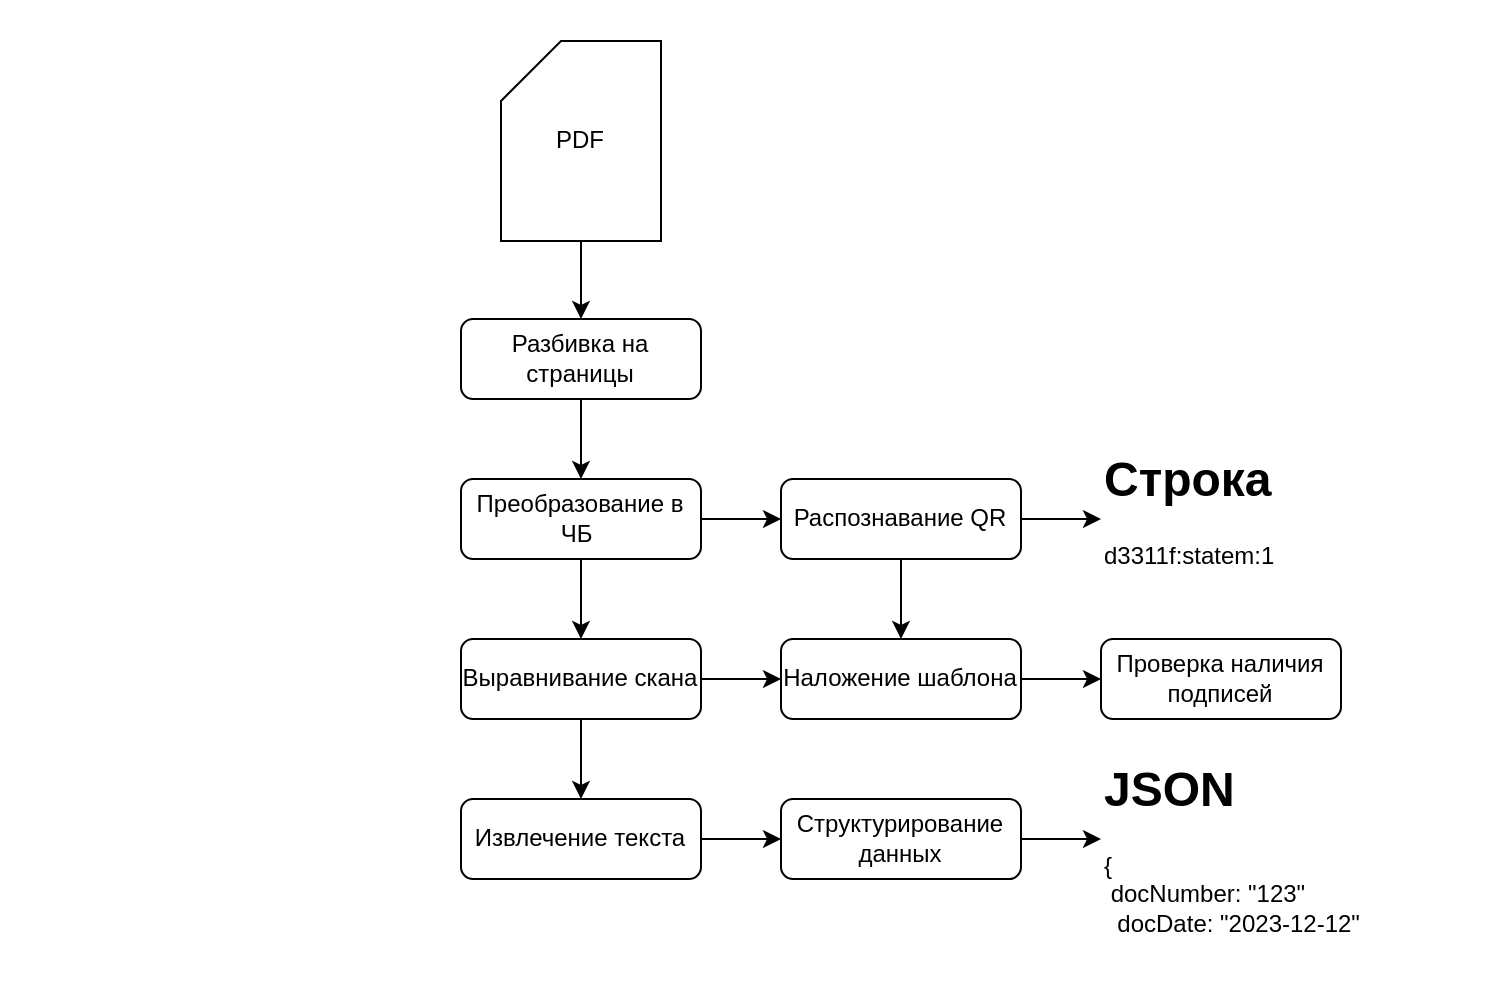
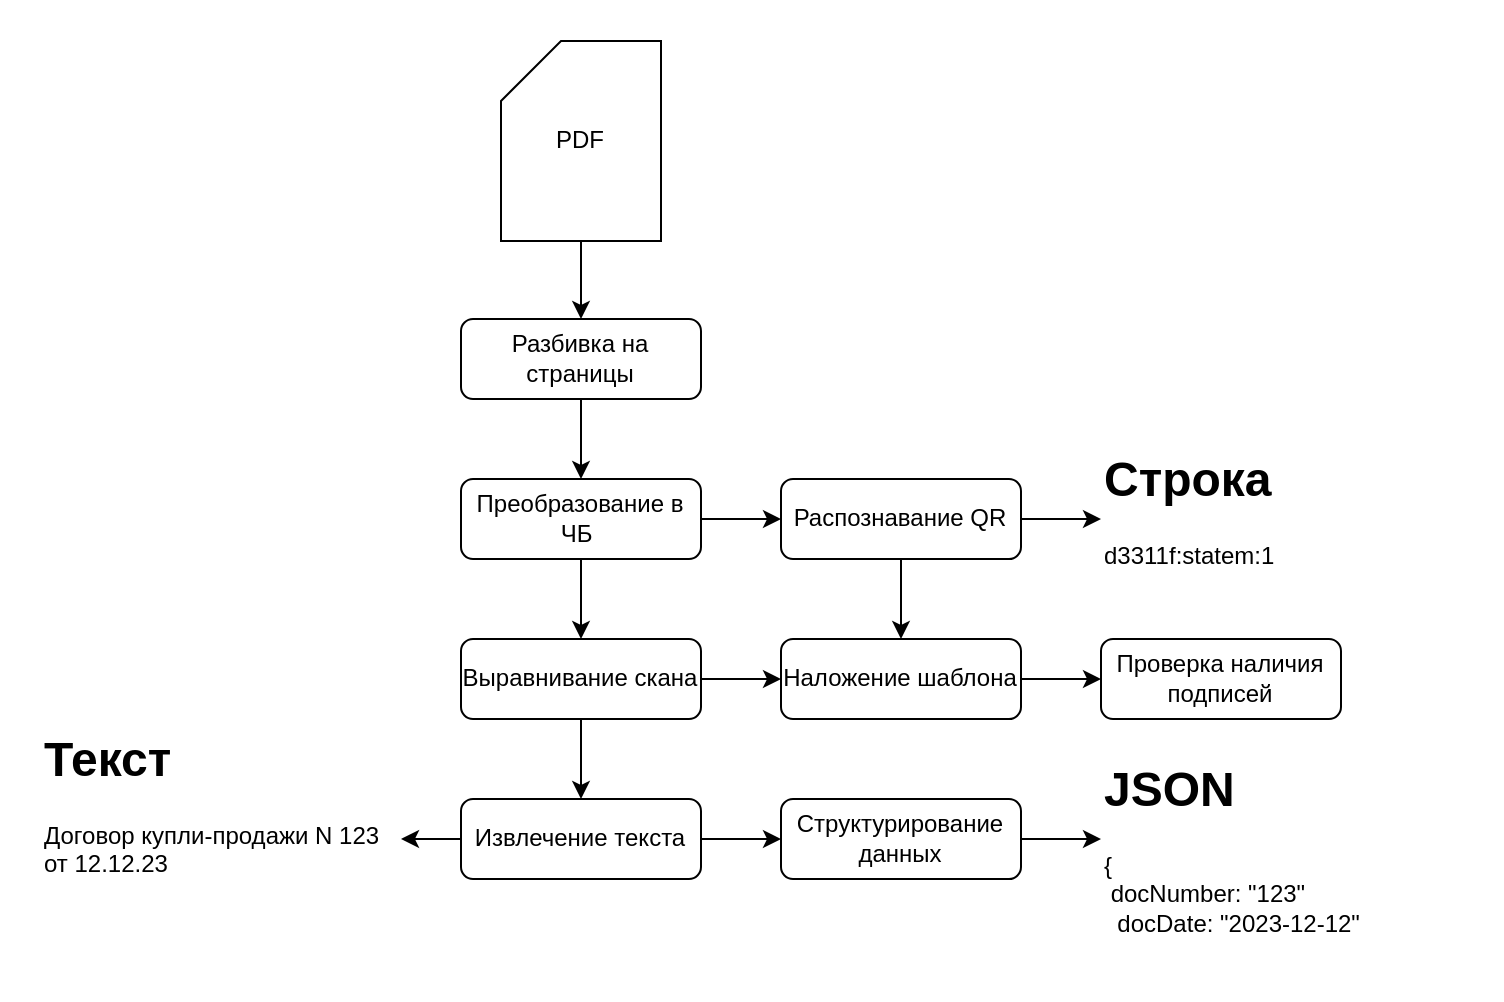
node "ТекстДоговор купли-продажи N 123 от 12.12.23": added
edge "Извлечение текста" -> "ТекстДоговор купли-продажи N 123 от 12.12.23": added
